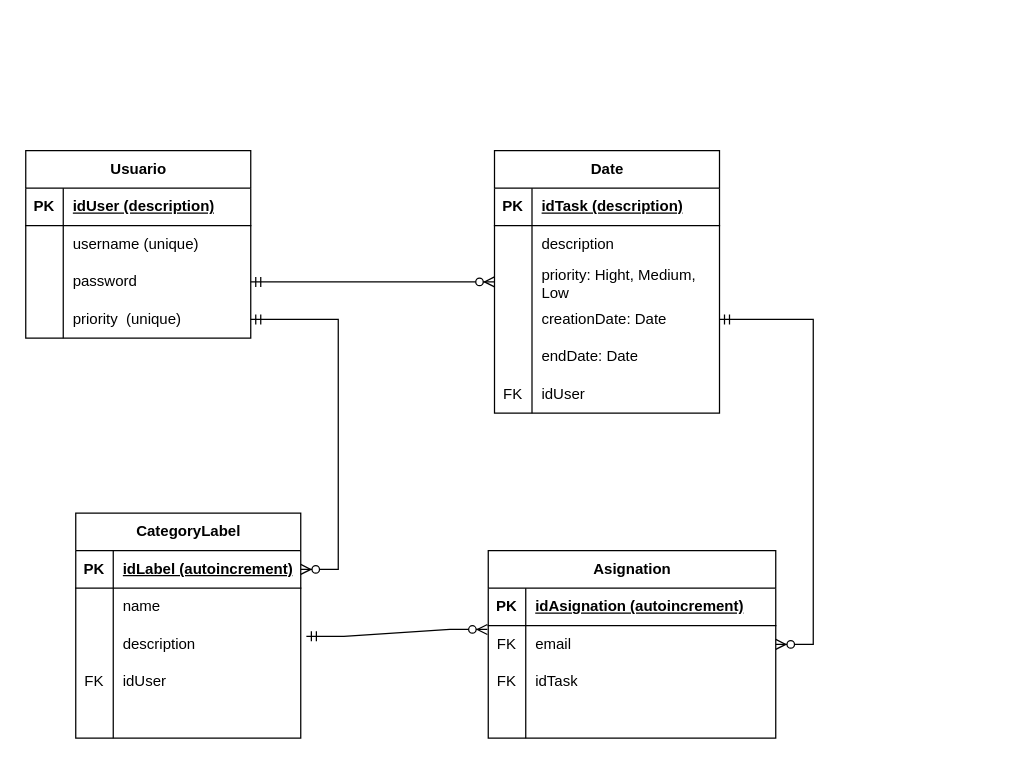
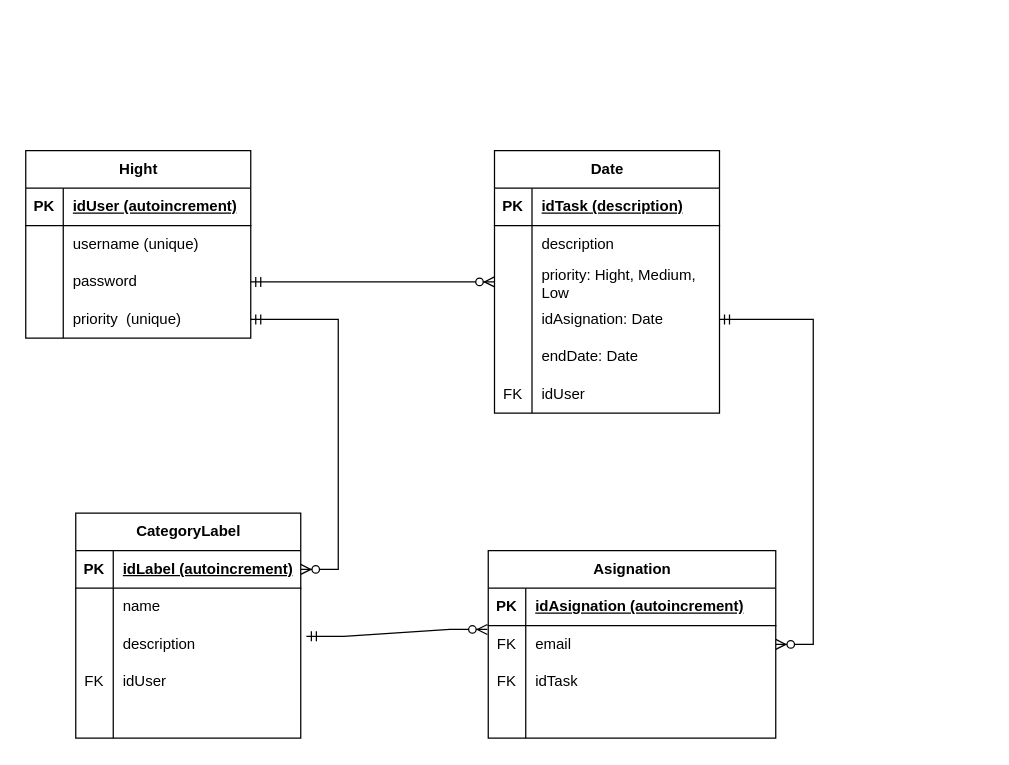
node "Usuario": label "Usuario" -> "Hight"
node "idUser (description)": label "idUser (description)" -> "idUser (autoincrement)"
node "creationDate: Date": label "creationDate: Date" -> "idAsignation: Date"
